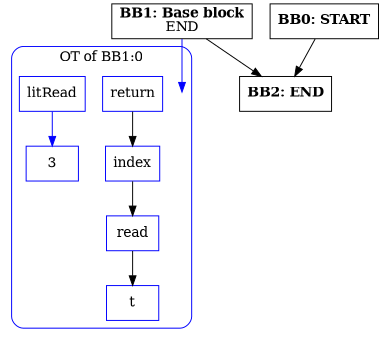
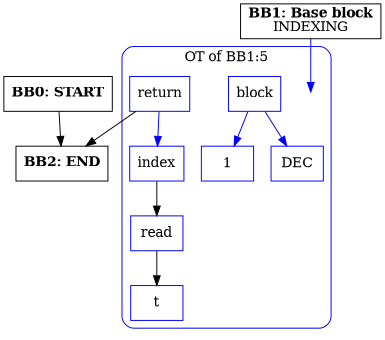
node "BB1: Base block": text "END" -> "INDEXING"
edge "BB1: Base block" -> "BB2: END": now "return" -> "BB2: END"
cluster "OT of BB1:0": label "OT of BB1:0" -> "OT of BB1:5"
node "litRead": label "litRead" -> "block"
edge "return" -> "index": color black -> blue
node "3": label "3" -> "1"
node "DEC": added
